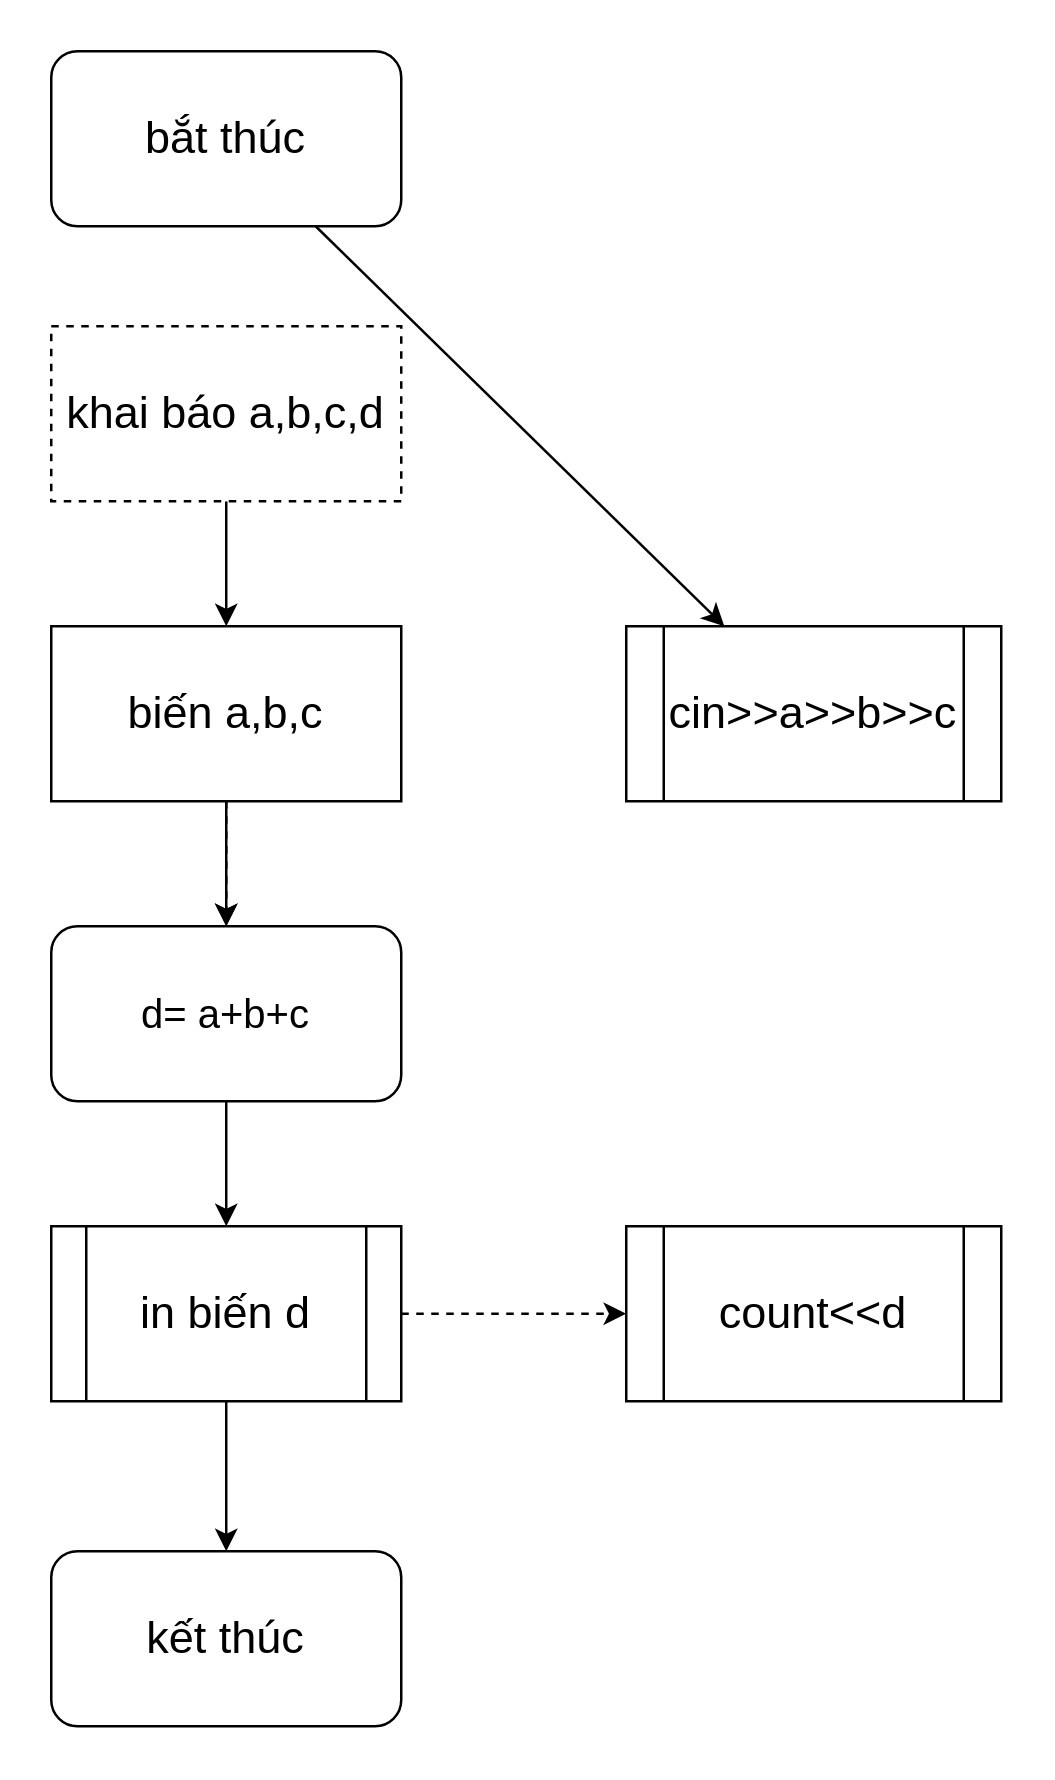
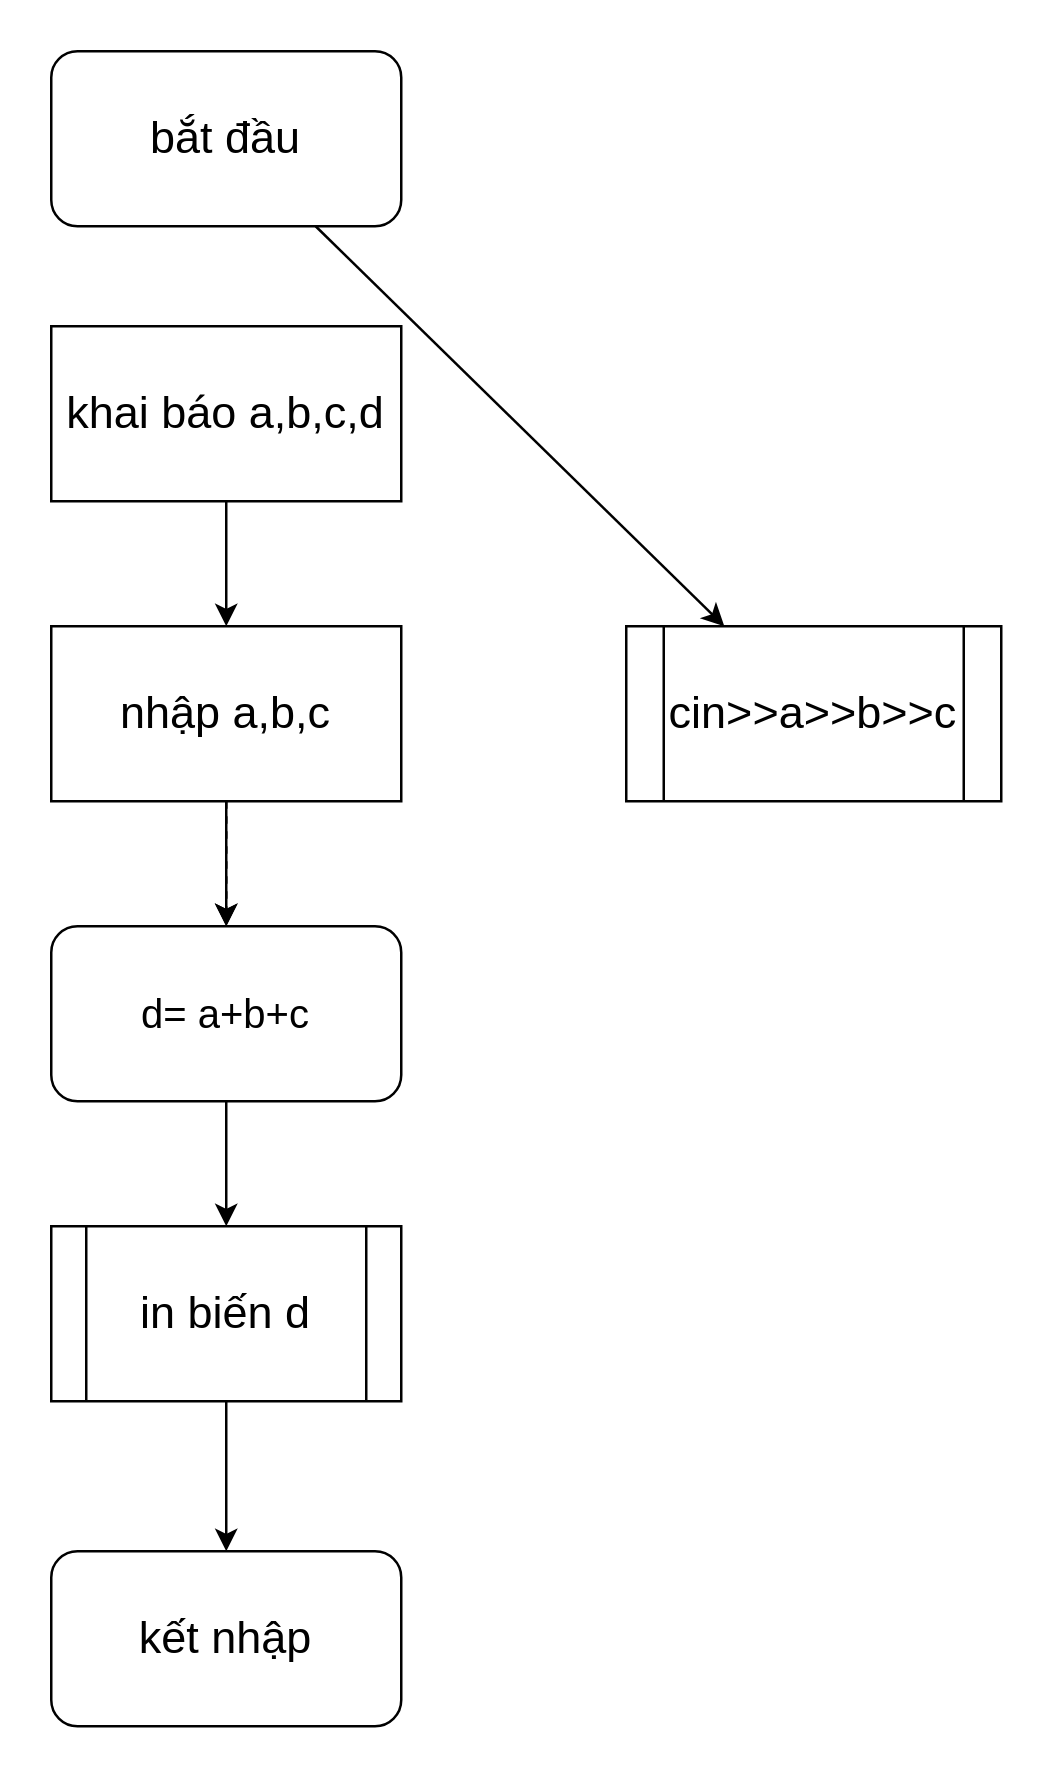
node "bắt thúc": label "bắt thúc" -> "bắt đầu"
node "khai báo a,b,c,d": style dashed -> solid
node "biến a,b,c": label "biến a,b,c" -> "nhập a,b,c"
edge "in biến d" -> "count<<d": removed
node "count<<d": removed
node "kết thúc": label "kết thúc" -> "kết nhập"
